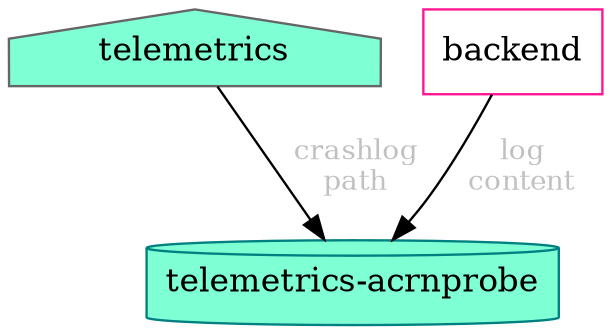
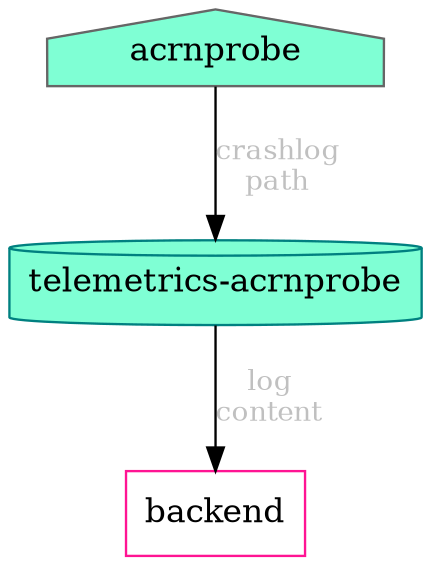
node "telemetrics": label "telemetrics" -> "acrnprobe"
edge "backend" -> "telemetrics-acrnprobe": reversed
